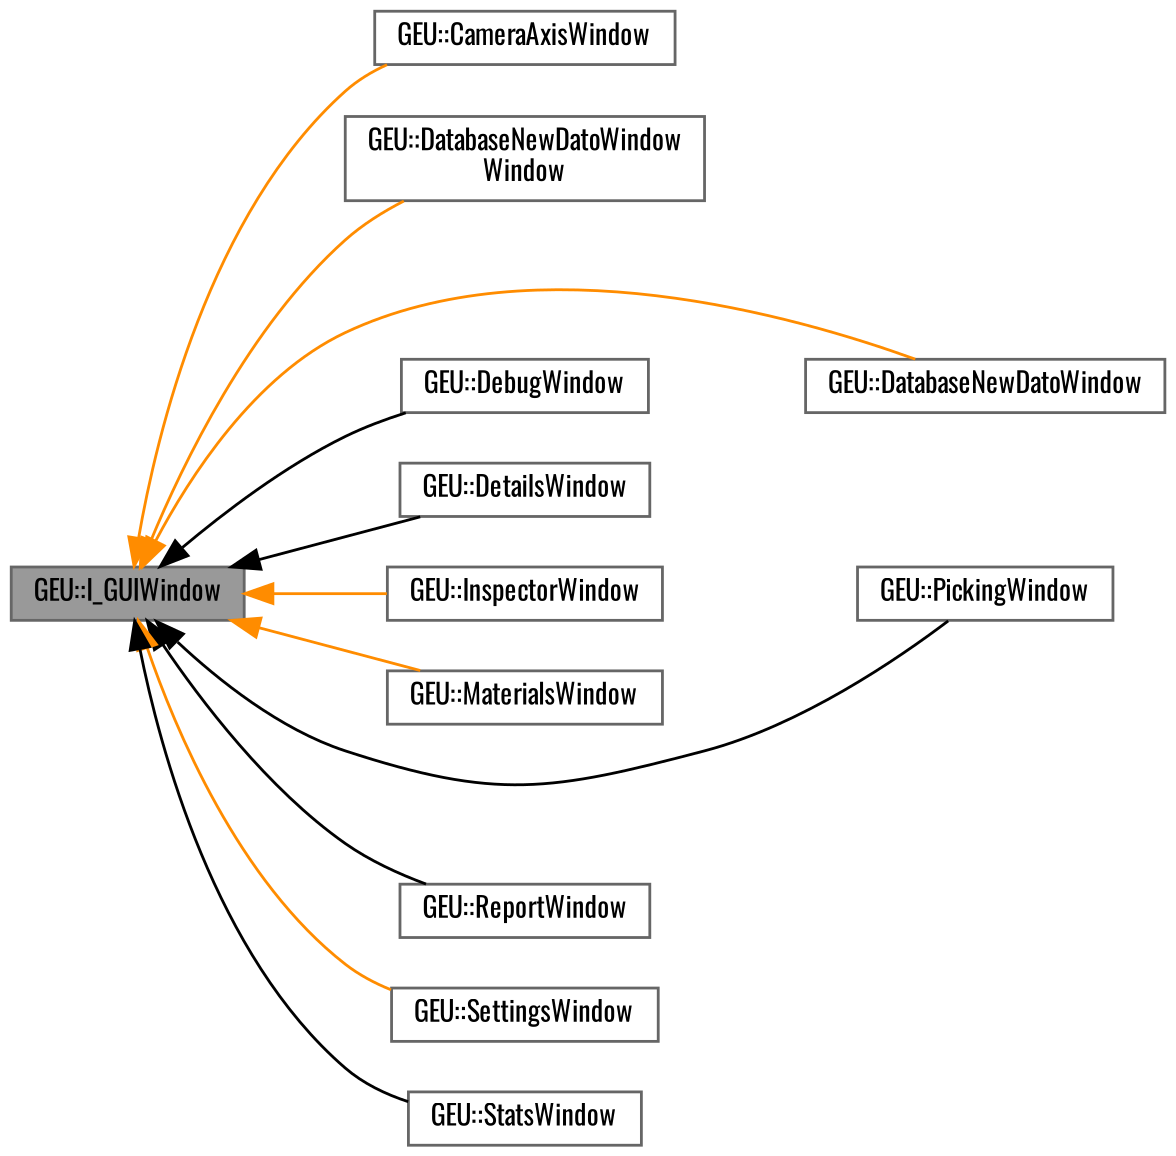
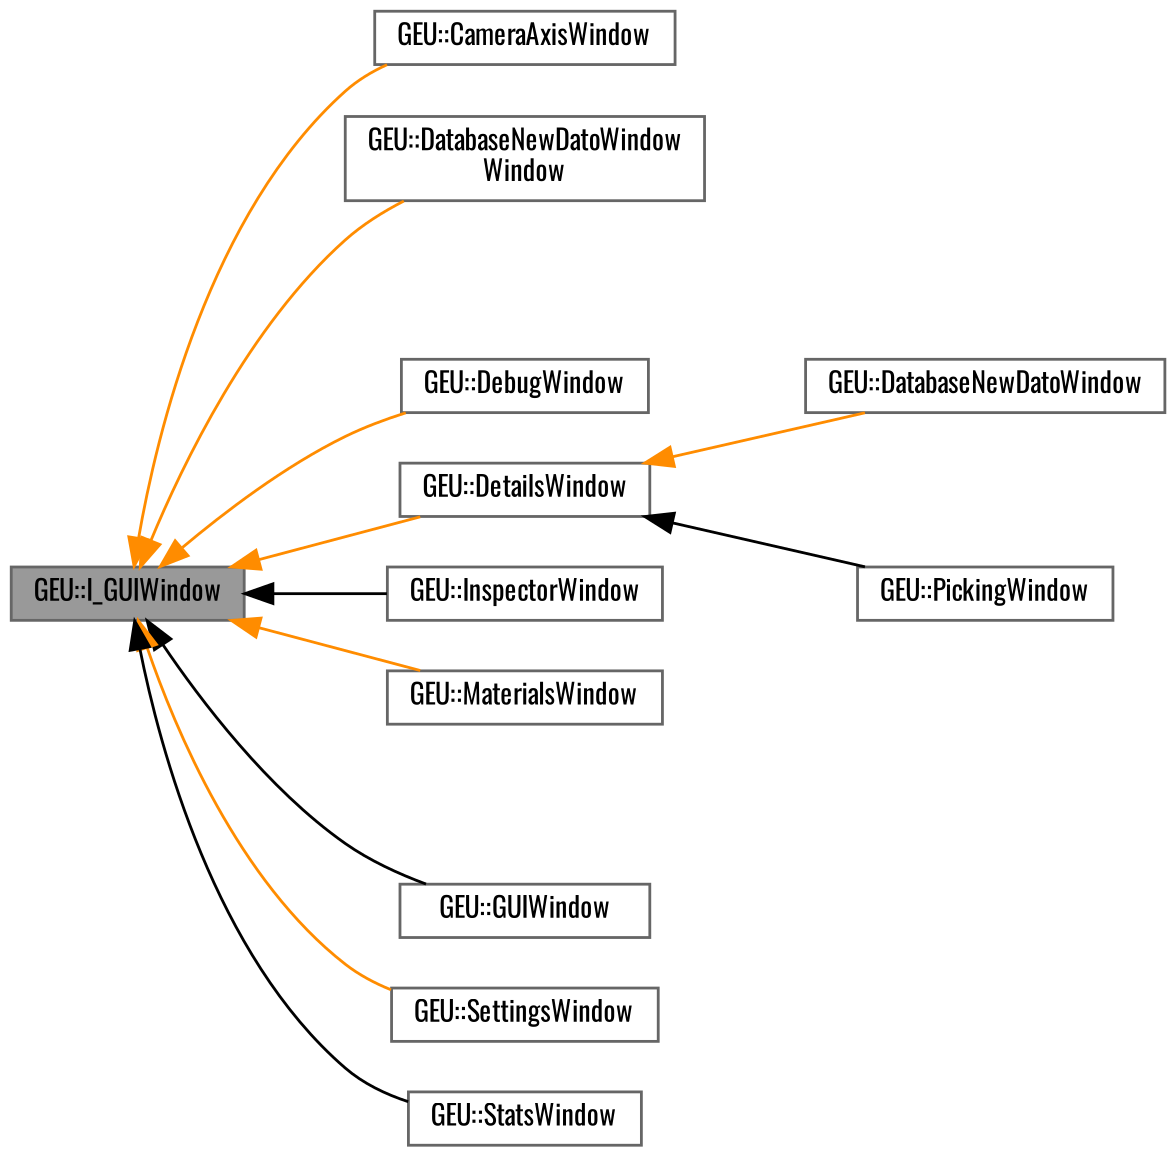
edge "GEU::DatabaseNewDatoWindow" -> "GEU::I_GUIWindow": now "GEU::DatabaseNewDatoWindow" -> "GEU::DetailsWindow"
edge "GEU::DebugWindow" -> "GEU::I_GUIWindow": color black -> darkorange
edge "GEU::DetailsWindow" -> "GEU::I_GUIWindow": color black -> darkorange
edge "GEU::InspectorWindow" -> "GEU::I_GUIWindow": color darkorange -> black
edge "GEU::PickingWindow" -> "GEU::I_GUIWindow": now "GEU::PickingWindow" -> "GEU::DetailsWindow"
node "GEU::ReportWindow": label "GEU::ReportWindow" -> "GEU::GUIWindow"
